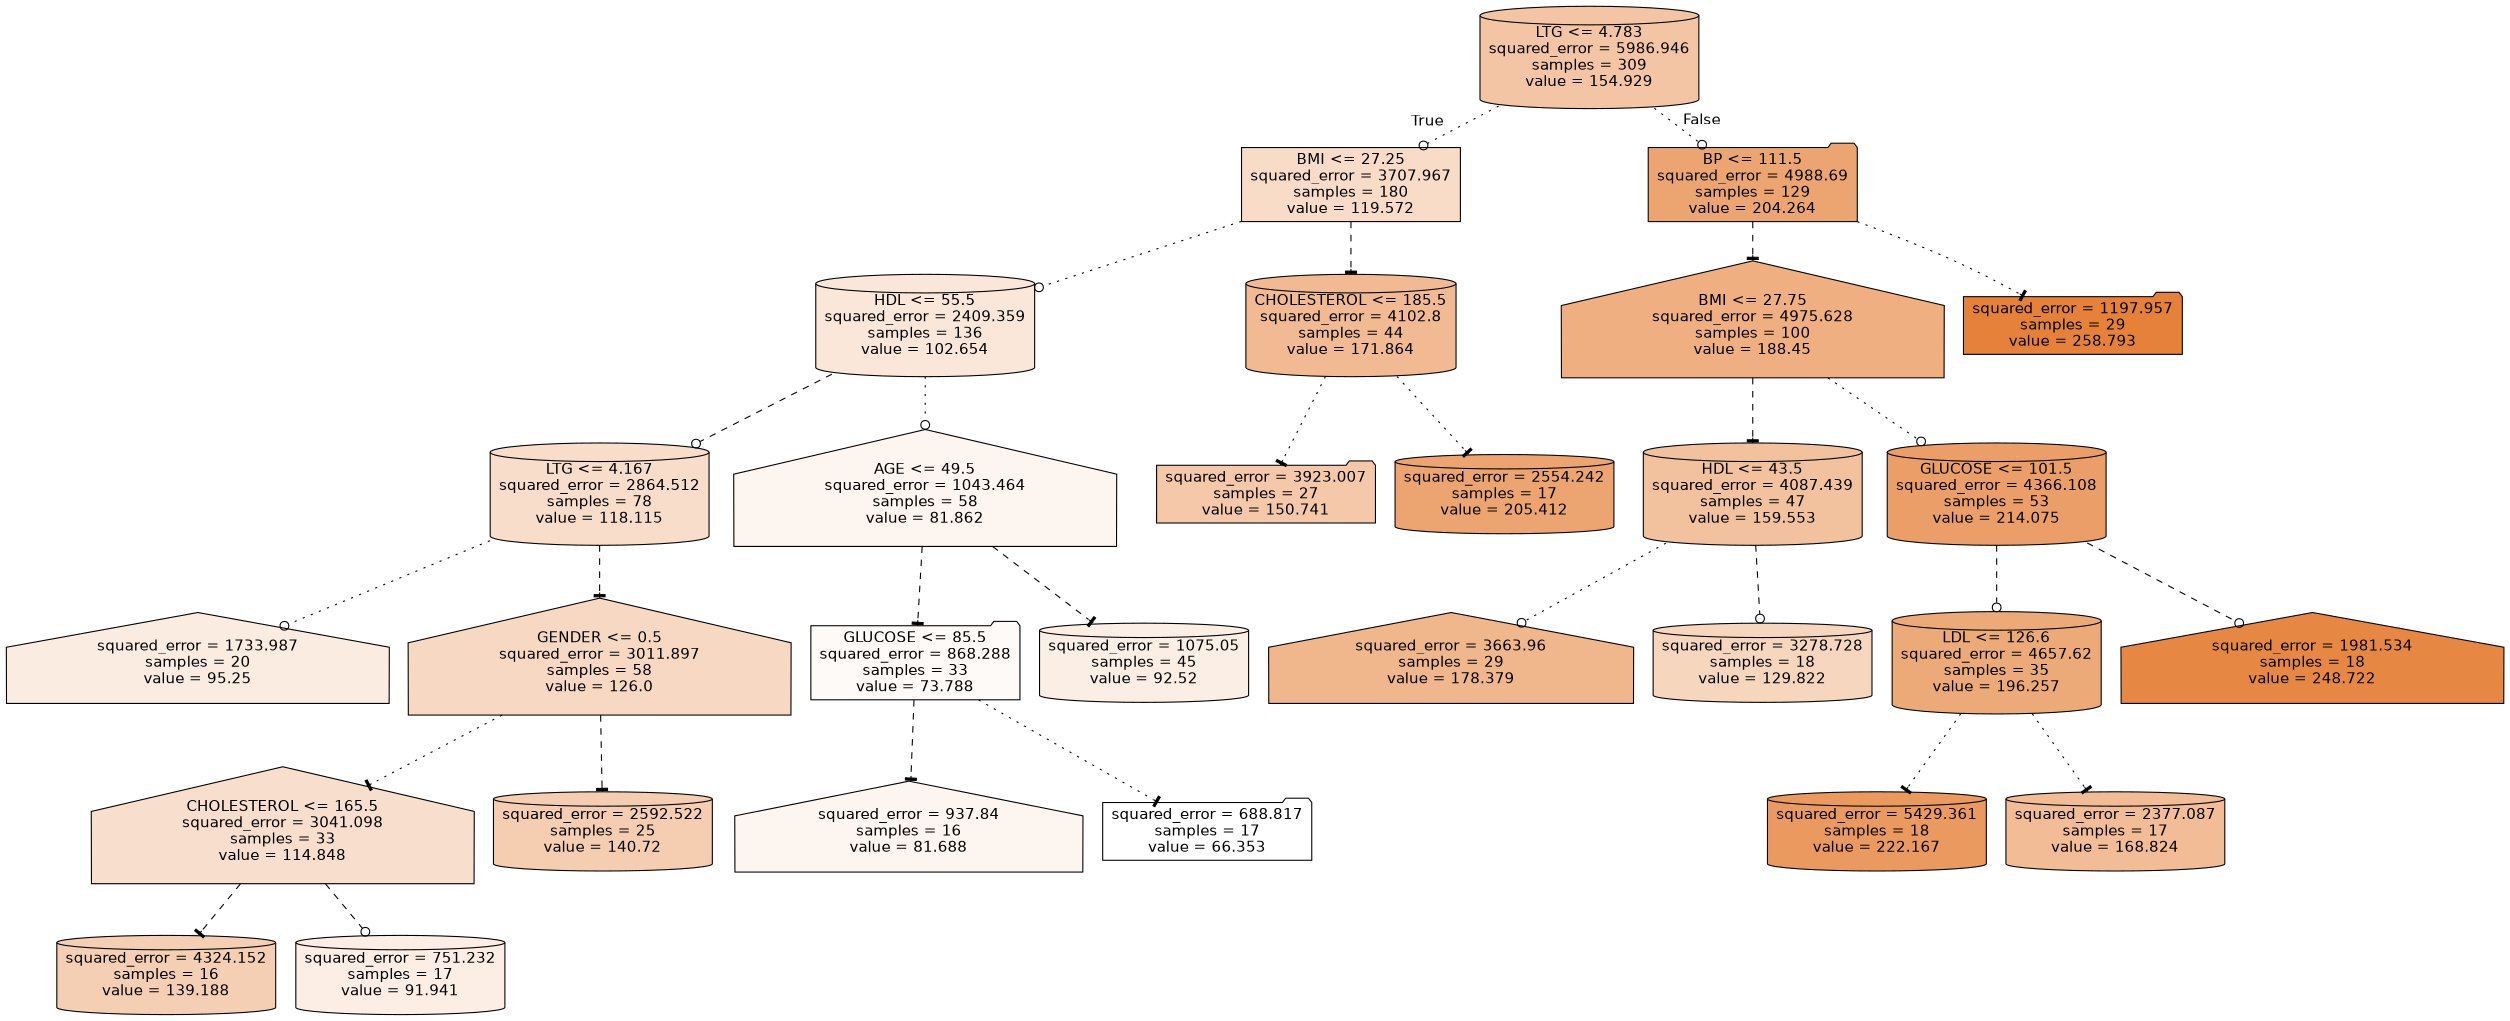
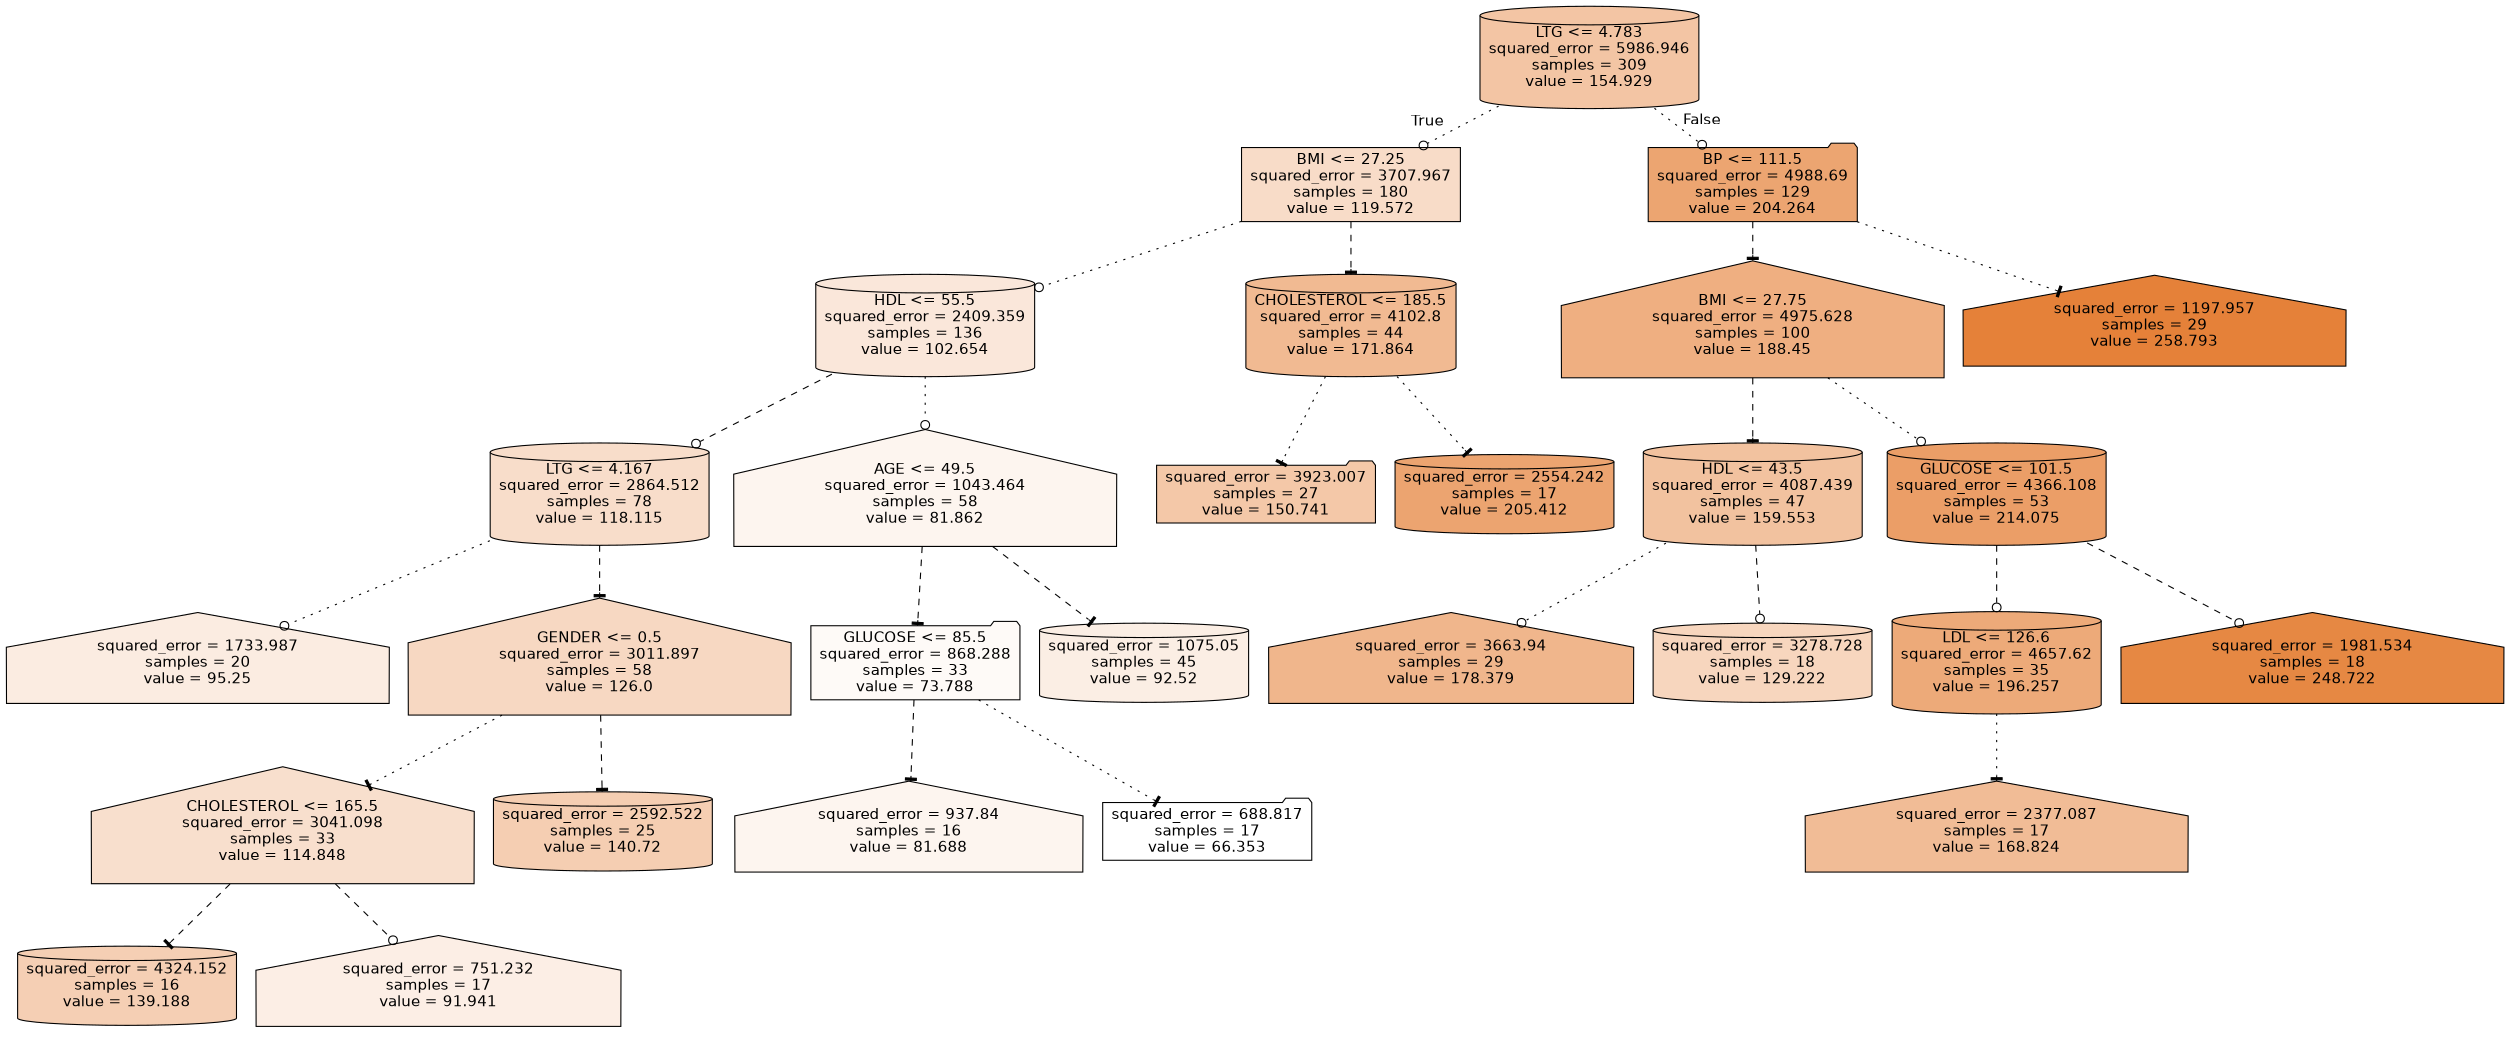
node "squared_error = 1197.957 samples = 29 value = 258.793": shape folder -> house
node "squared_error = 3663.96 samples = 29 value = 178.379": label "squared_error = 3663.96 samples = 29 value = 178.379" -> "squared_error = 3663.94 samples = 29 value = 178.379"
node "squared_error = 3278.728 samples = 18 value = 129.822": label "squared_error = 3278.728 samples = 18 value = 129.822" -> "squared_error = 3278.728 samples = 18 value = 129.222"
node "squared_error = 5429.361 samples = 18 value = 222.167": removed
node "squared_error = 2377.087 samples = 17 value = 168.824": shape cylinder -> house
node "squared_error = 751.232 samples = 17 value = 91.941": shape cylinder -> house
